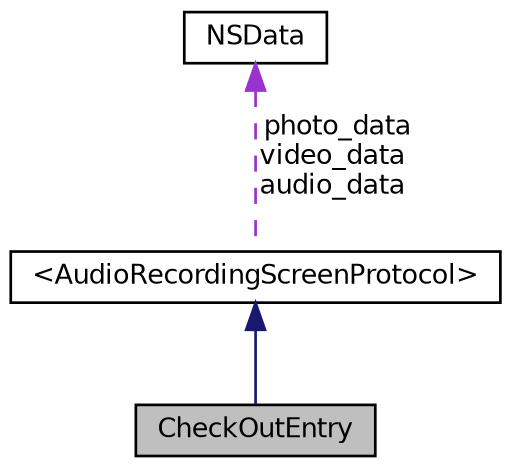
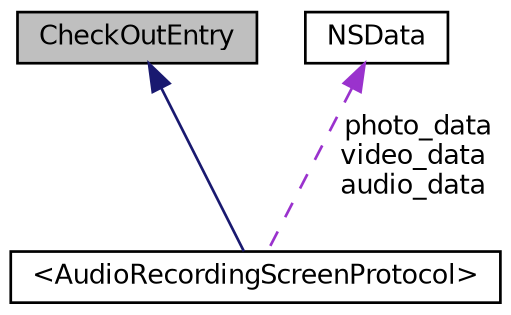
edge "CheckOutEntry" -> "<AudioRecordingScreenProtocol>": reversed
